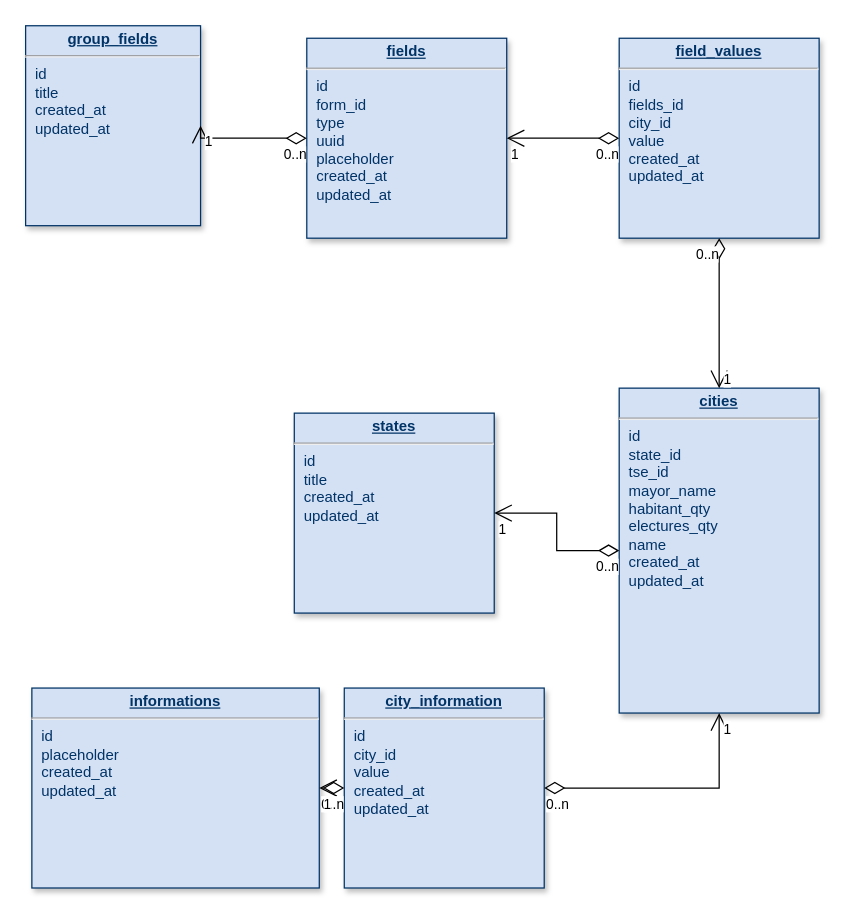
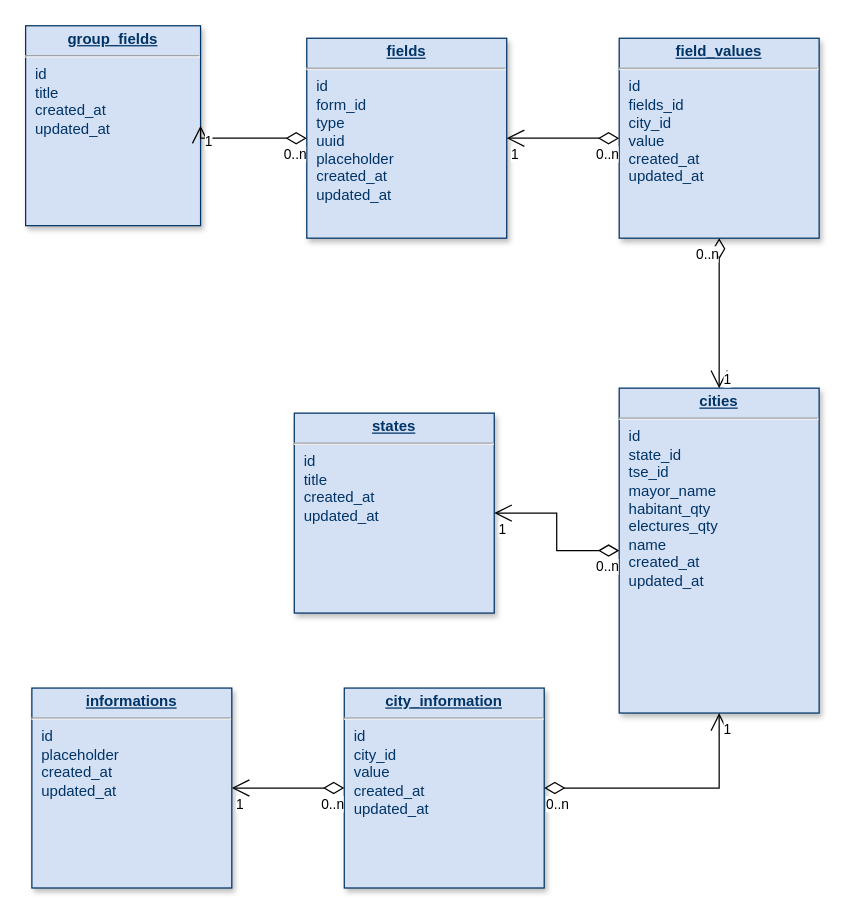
node "informations id placeholder created_at updated_at": size 288x200 -> 200x200
